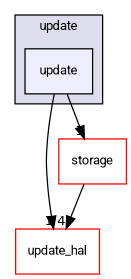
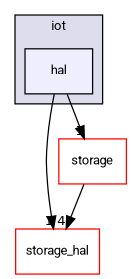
cluster "update": label "update" -> "iot"
node "update": label "update" -> "hal"
node "update_hal": label "update_hal" -> "storage_hal"
